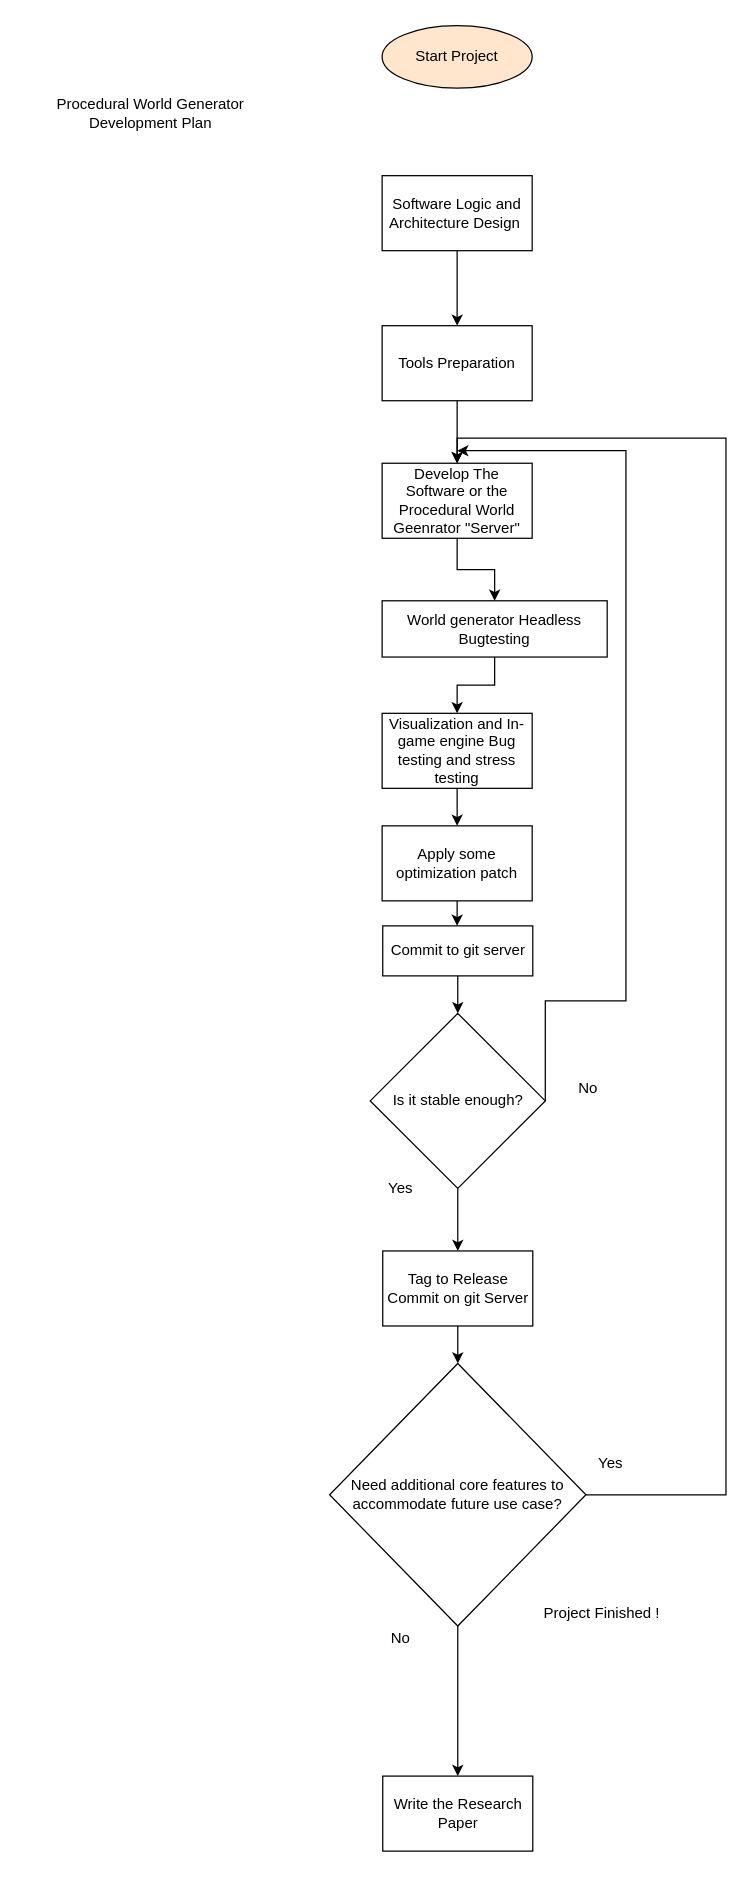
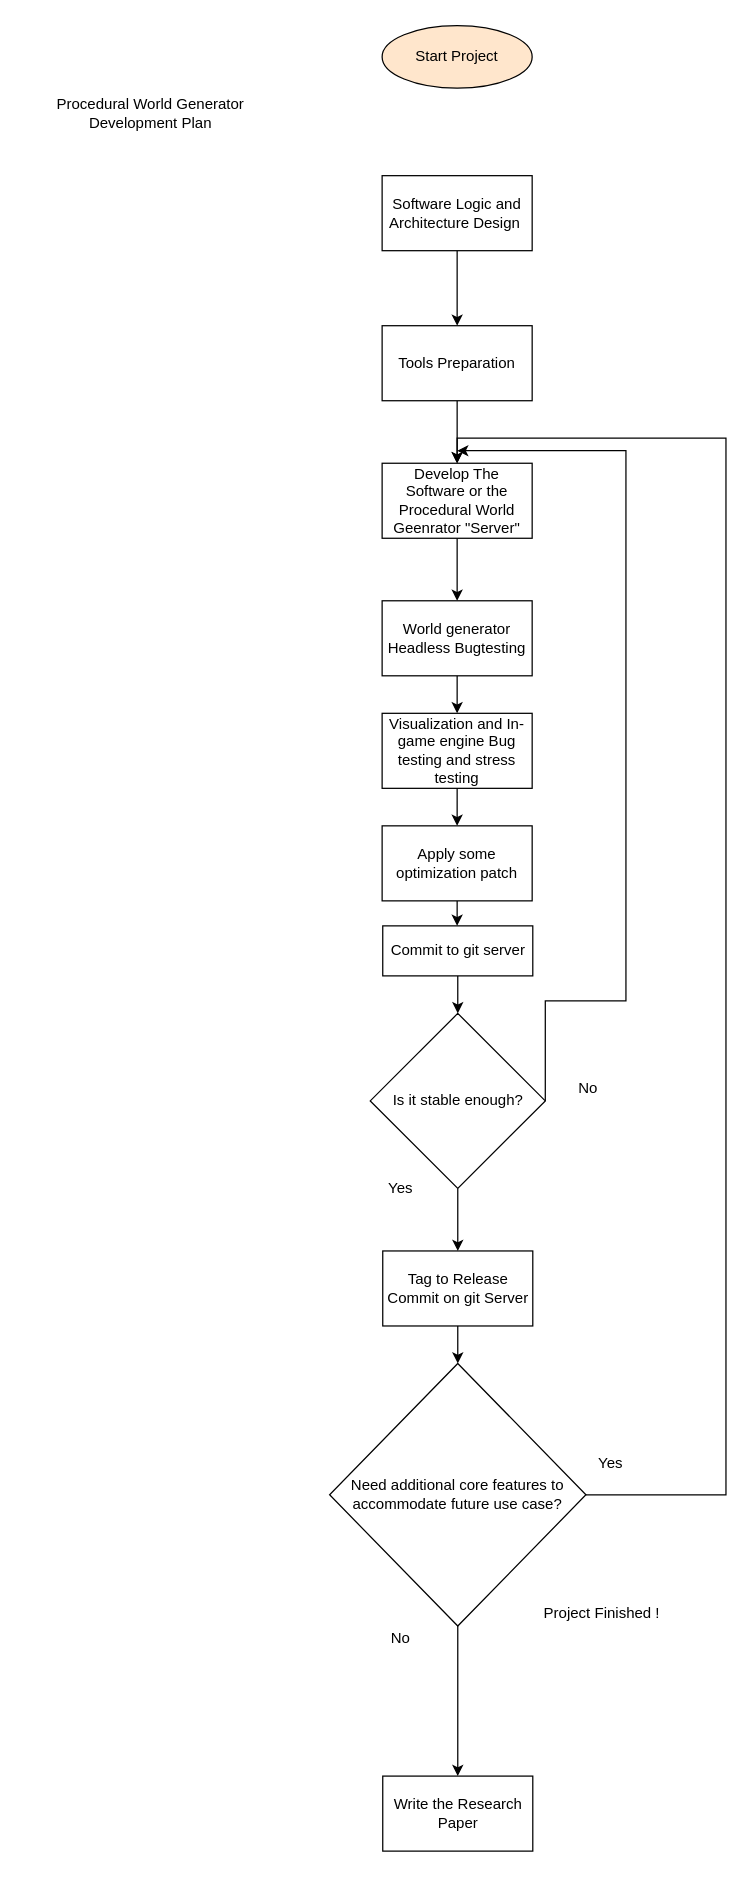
node "World generator Headless Bugtesting": size 225x56 -> 150x75
